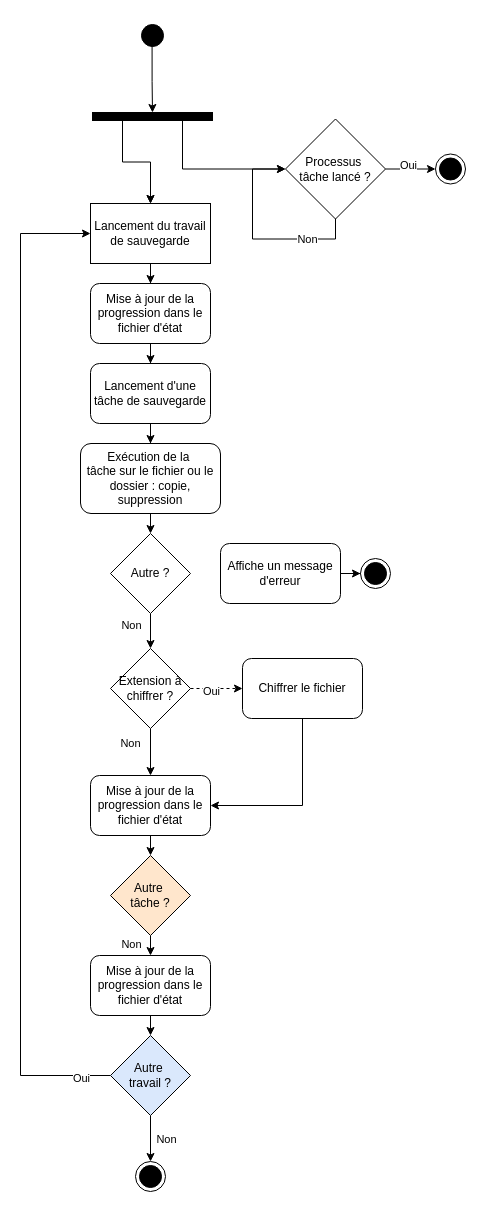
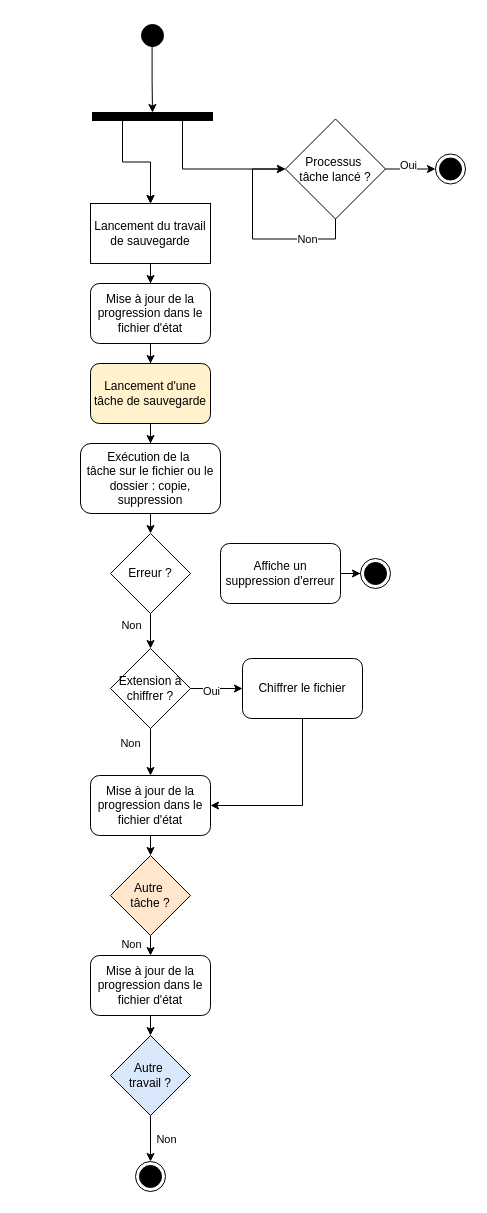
node "Lancement d'une tâche de sauvegarde": fillcolor #ffffff -> #fff2cc
node "Autre ?": label "Autre ?" -> "Erreur ?"
node "Affiche un message d'erreur": label "Affiche un message d'erreur" -> "Affiche un suppression d'erreur"
edge "Autre travail ?" -> "Lancement du travail de sauvegarde": removed, label "Oui"
edge "Extension à chiffrer ?" -> "Chiffrer le fichier": style dashed -> solid
